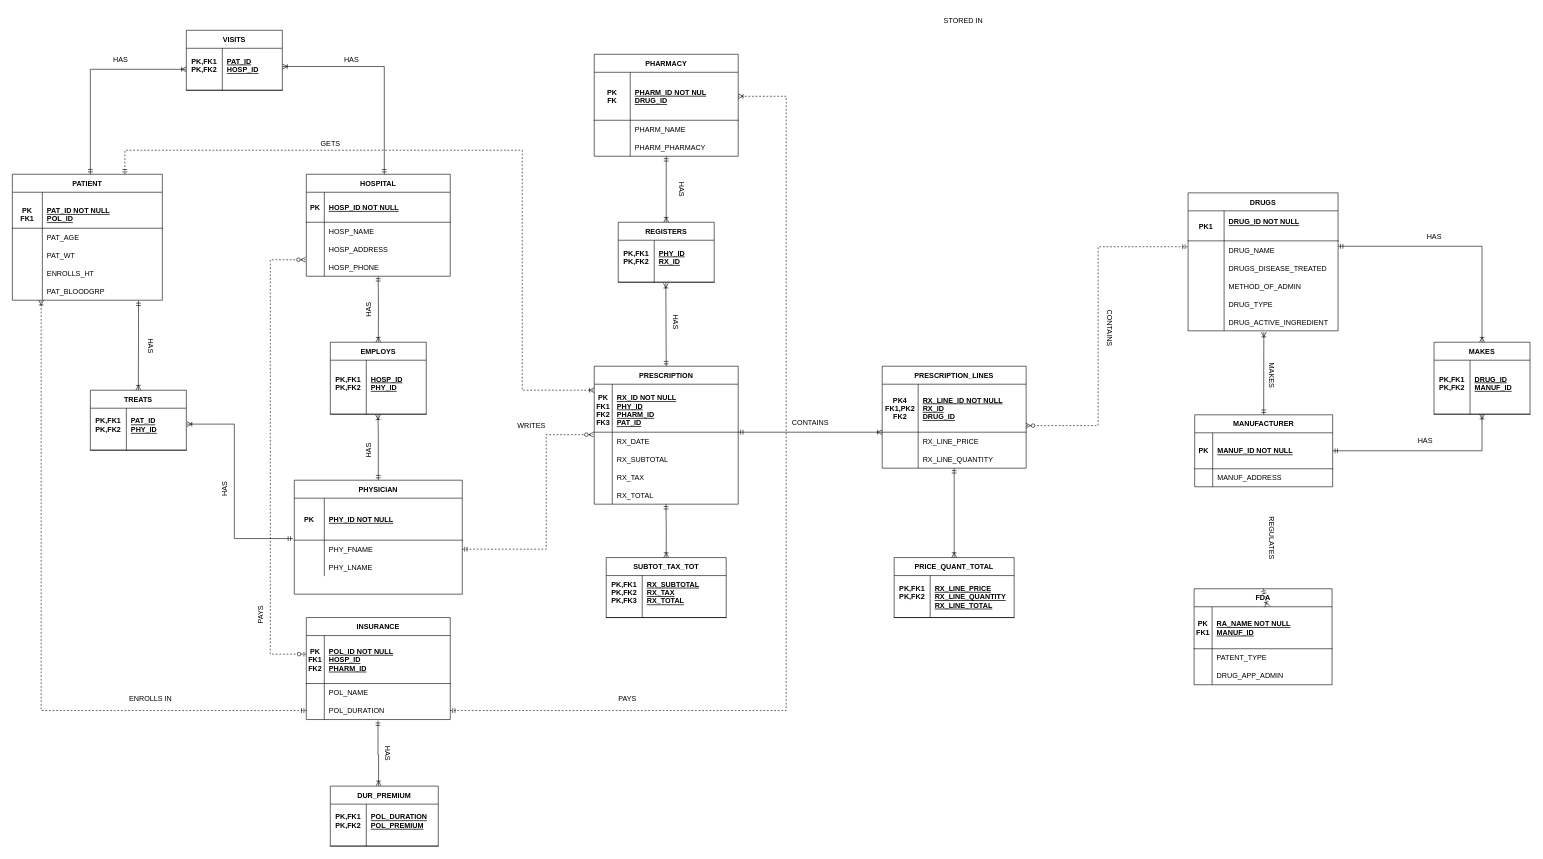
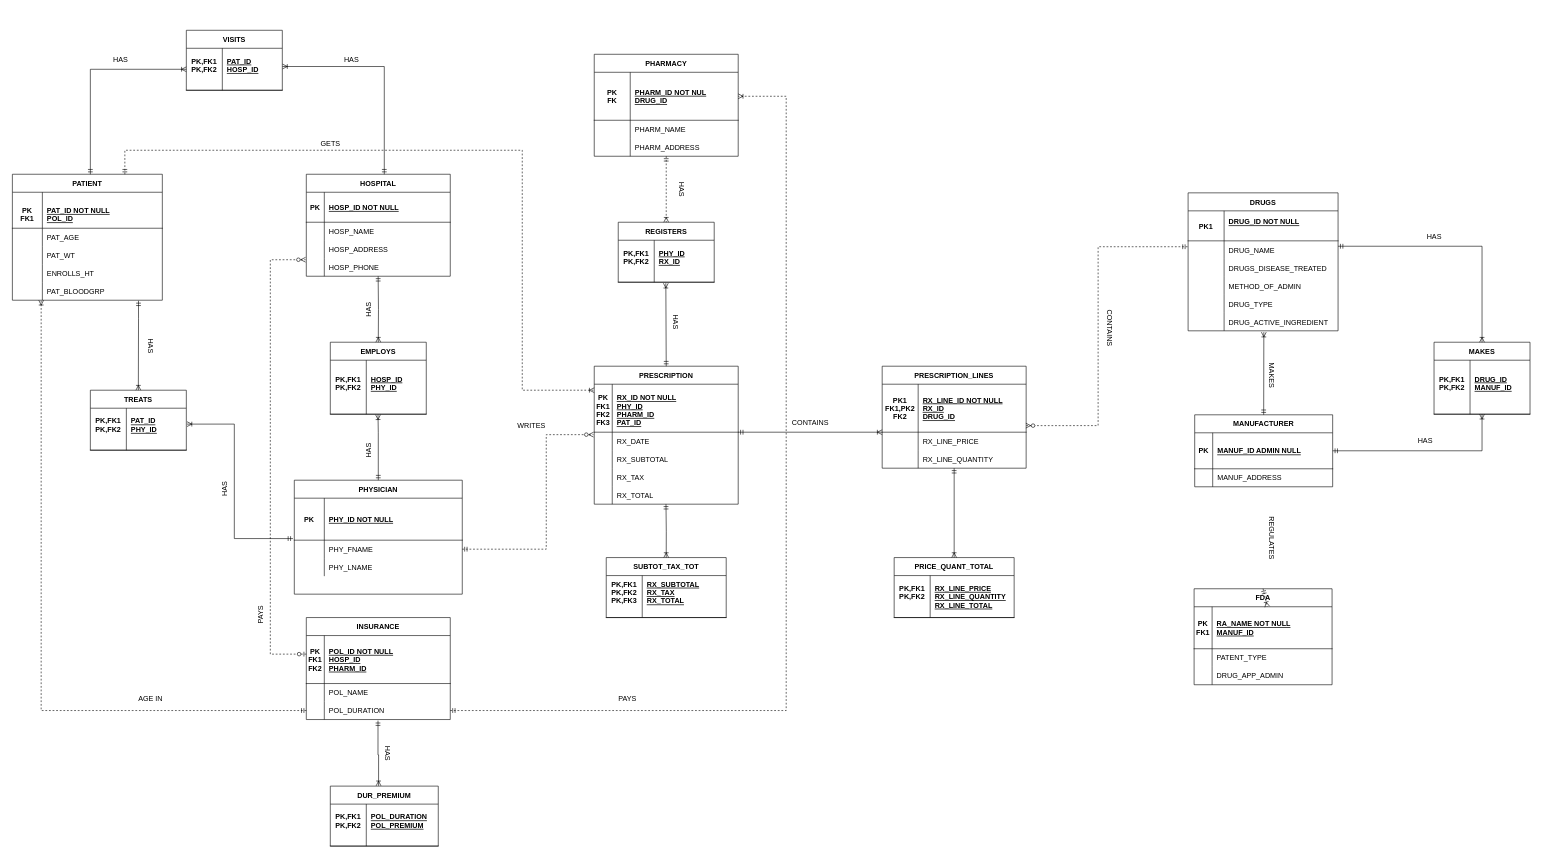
node "STORED IN": removed
node "PHARM_PHARMACY": label "PHARM_PHARMACY" -> "PHARM_ADDRESS"
edge "PHARMACY" -- "REGISTERS": style solid -> dashed
node "PK4 FK1,PK2 FK2": label "PK4 FK1,PK2 FK2" -> "PK1 FK1,PK2 FK2"
node "MANUF_ID NOT NULL": label "MANUF_ID NOT NULL" -> "MANUF_ID ADMIN NULL"
node "ENROLLS IN": label "ENROLLS IN" -> "AGE IN"
